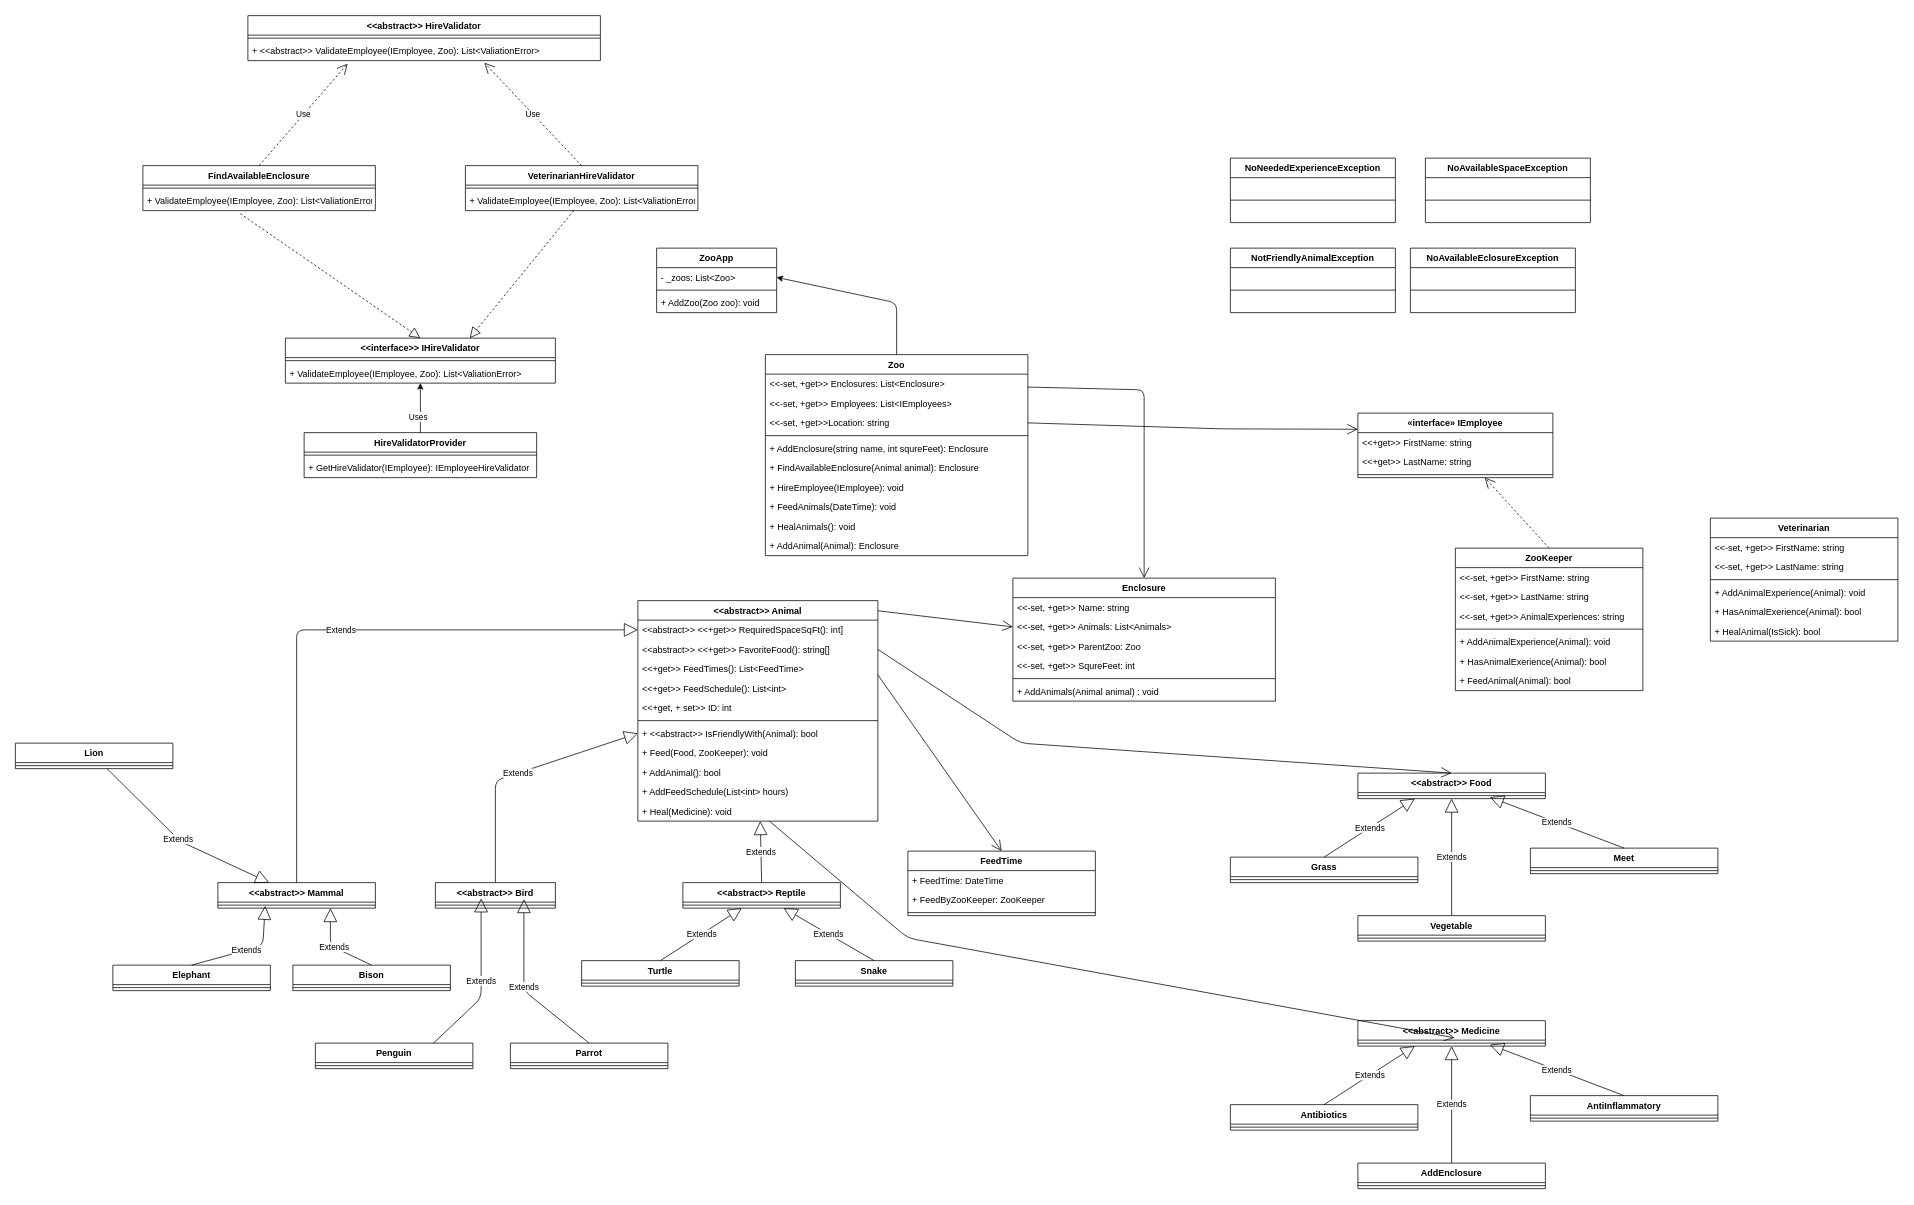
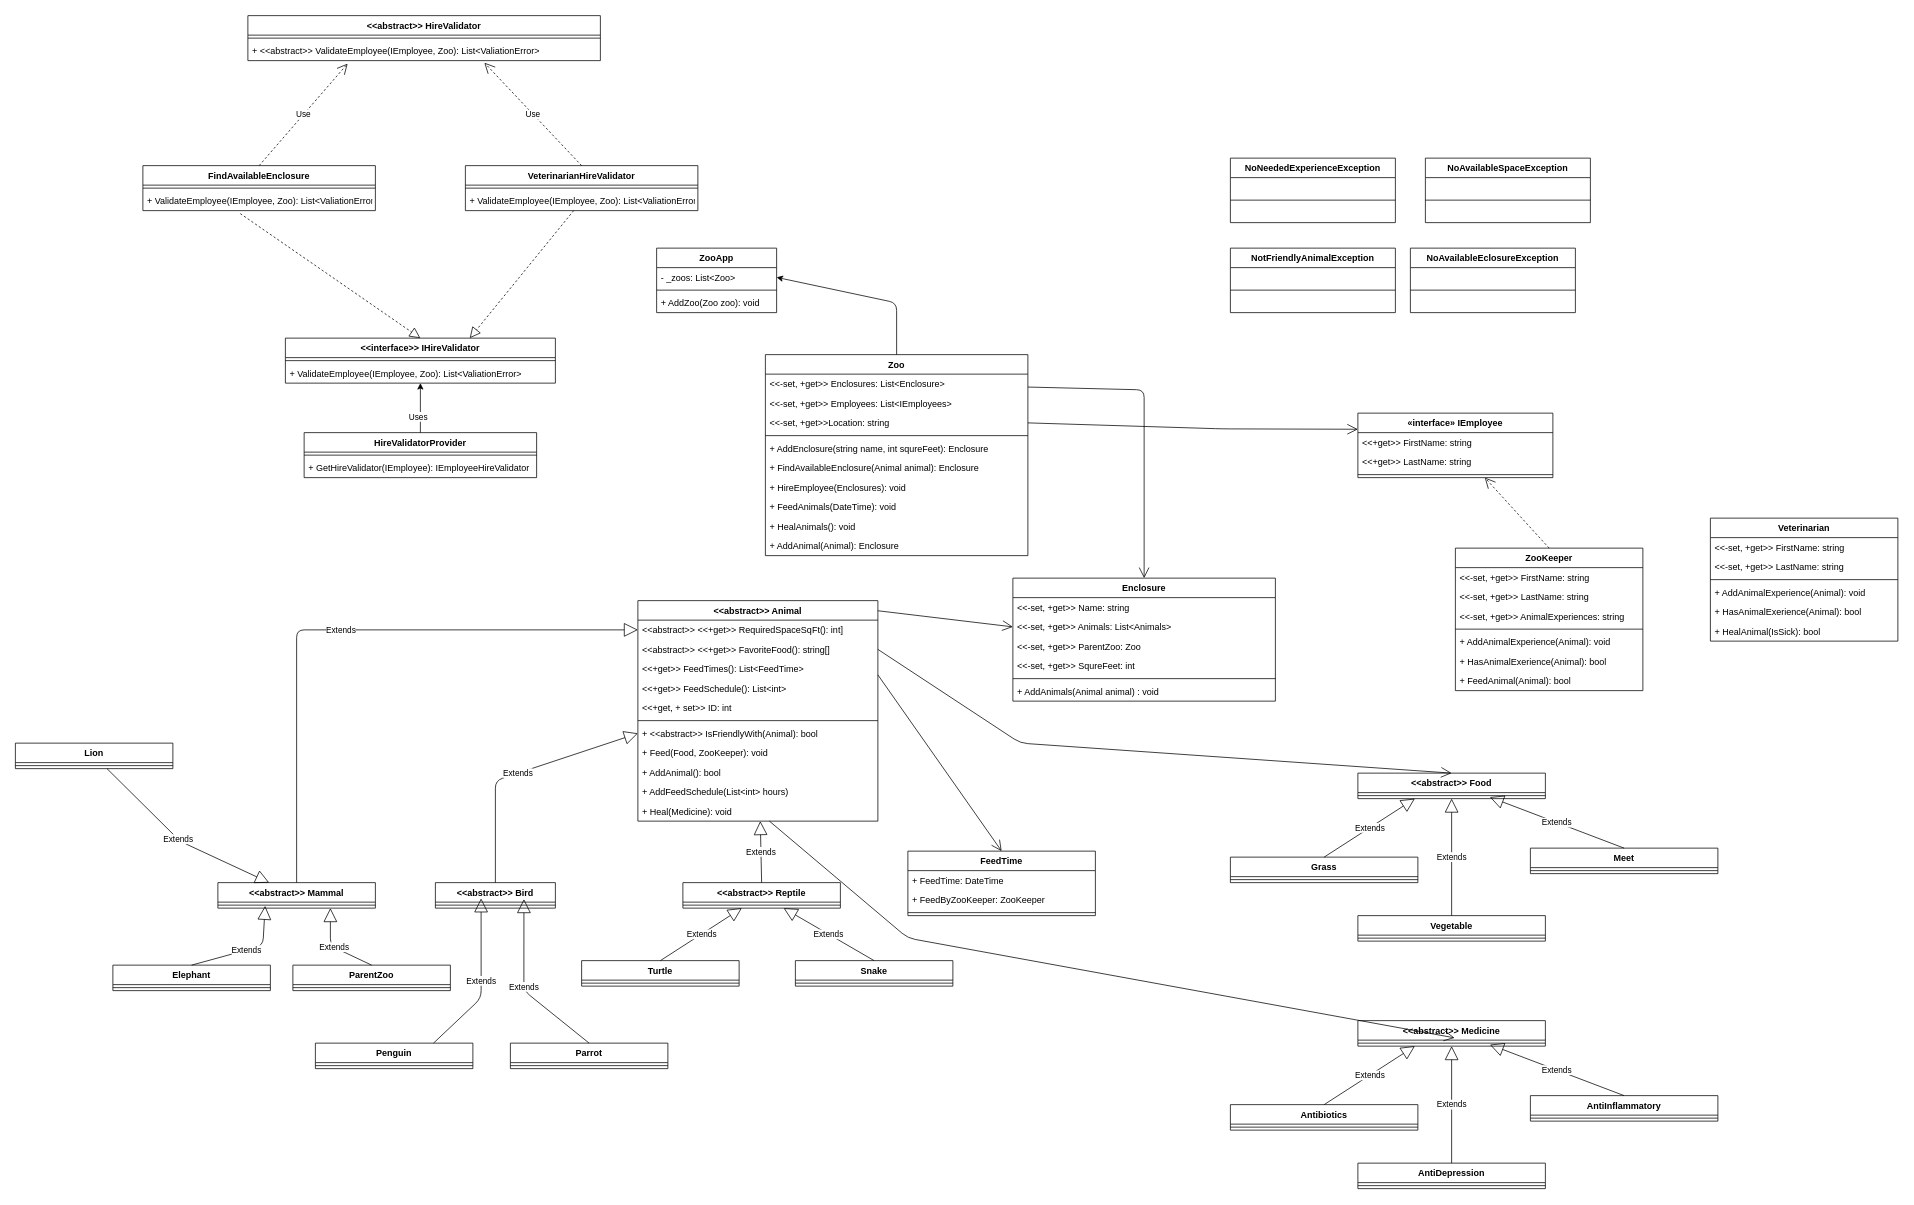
node "+ HireEmployee(IEmployee): void": label "+ HireEmployee(IEmployee): void" -> "+ HireEmployee(Enclosures): void"
node "Bison": label "Bison" -> "ParentZoo"
node "AddEnclosure": label "AddEnclosure" -> "AntiDepression"
